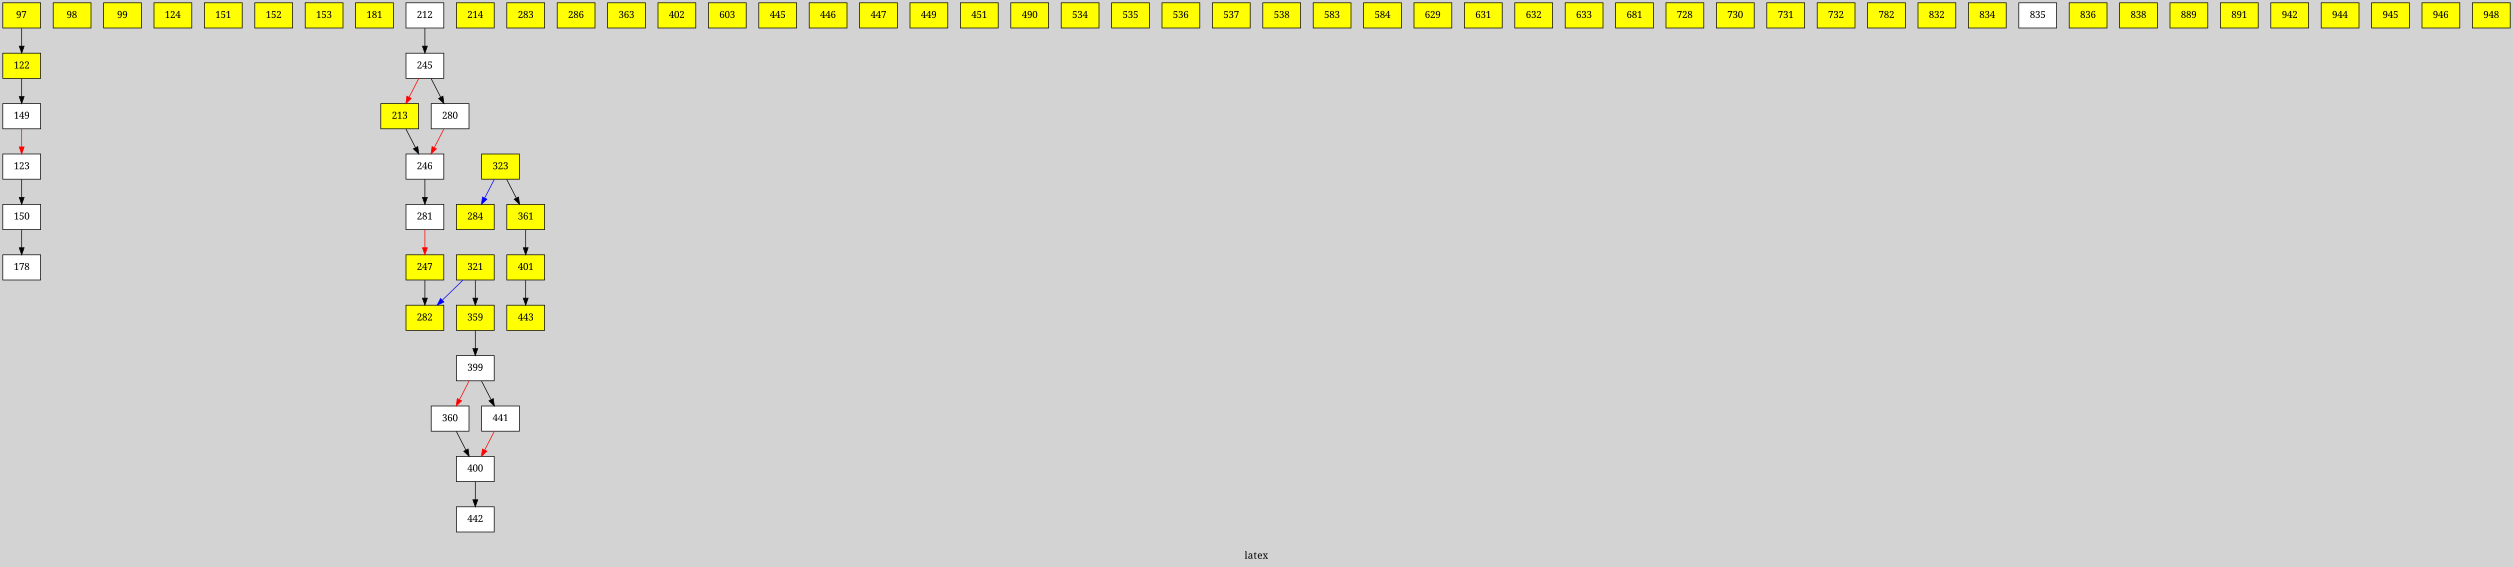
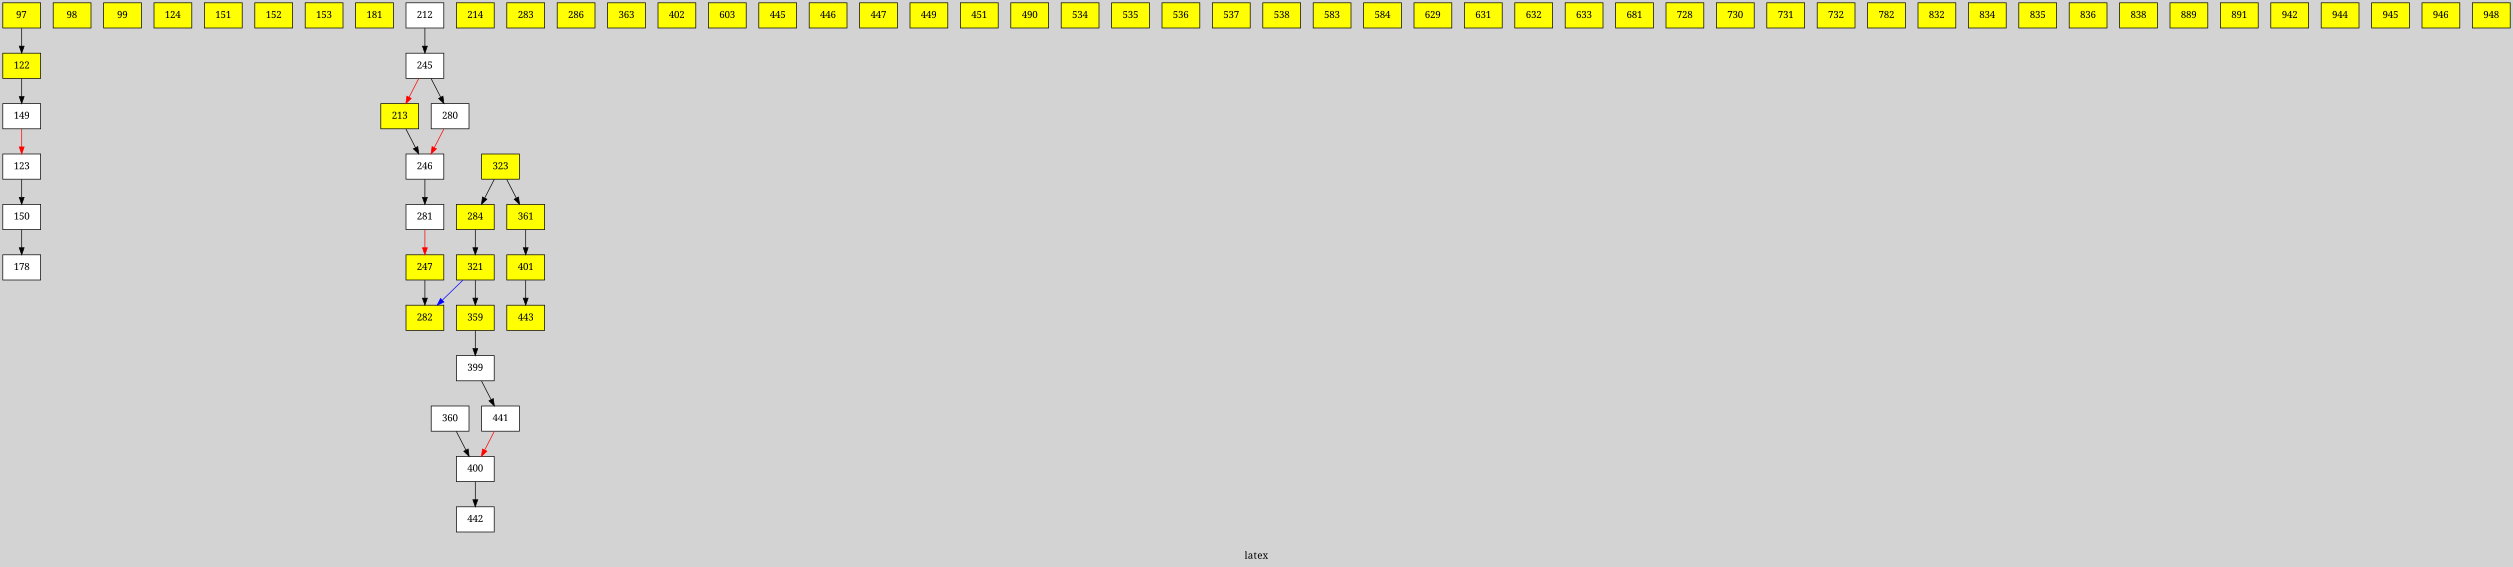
node "835": fillcolor white -> yellow
edge "323" -> "284": color blue -> black
edge "284" -> "321": added
edge "399" -> "360": removed
